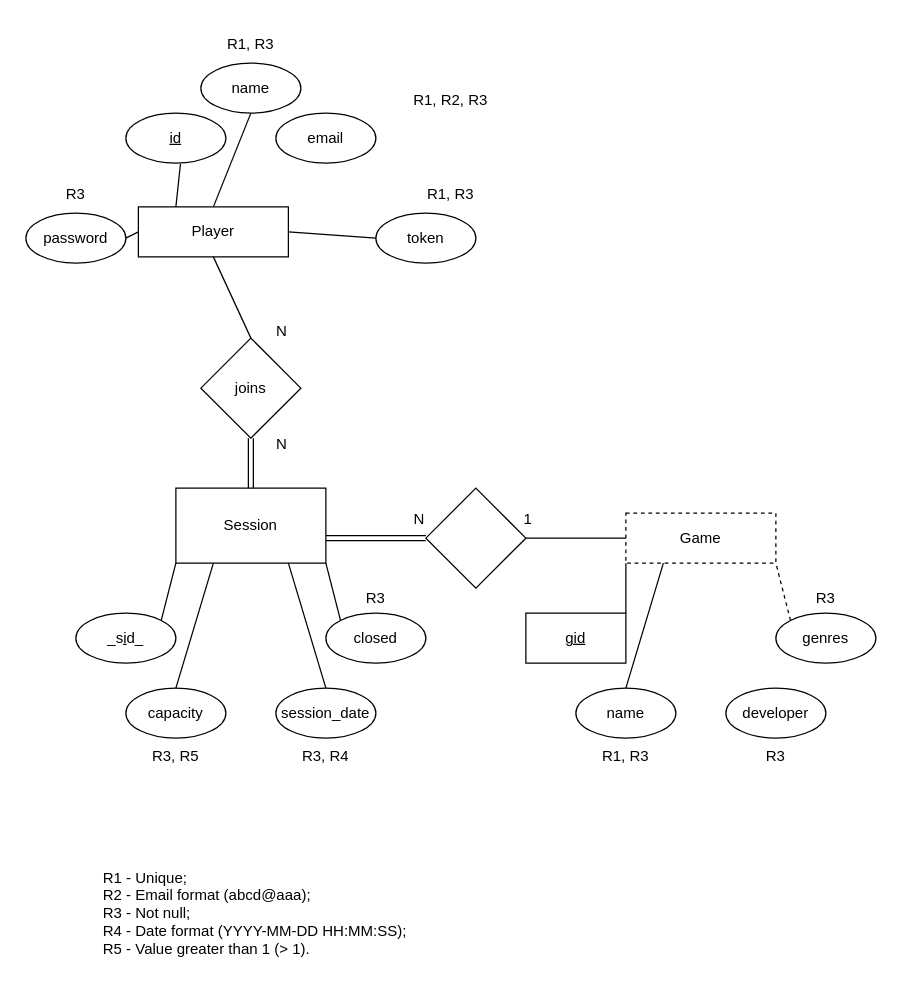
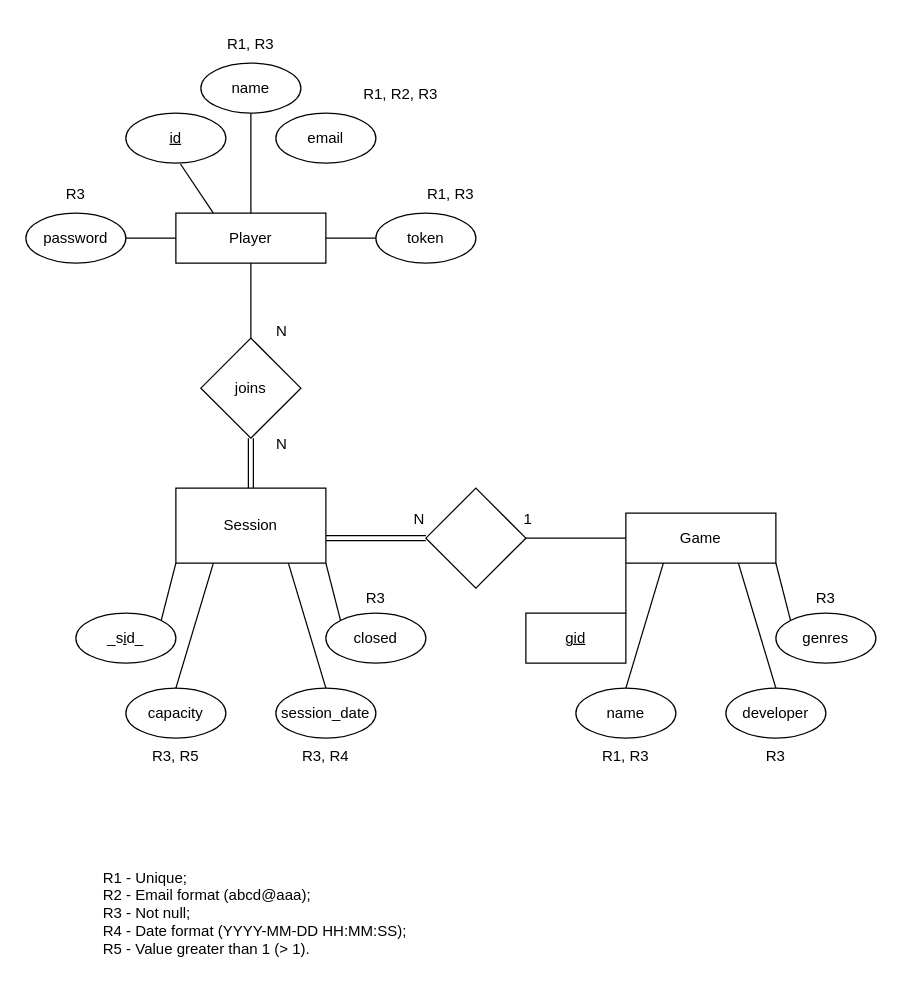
node "R1, R2, R3": moved (451, 101) -> (401, 94)
node "Player": moved (213, 232) -> (251, 238)
node "Game": style dashed -> solid
edge "Game" -- "genres": style dashed -> solid
edge "Game" -- "developer": added
